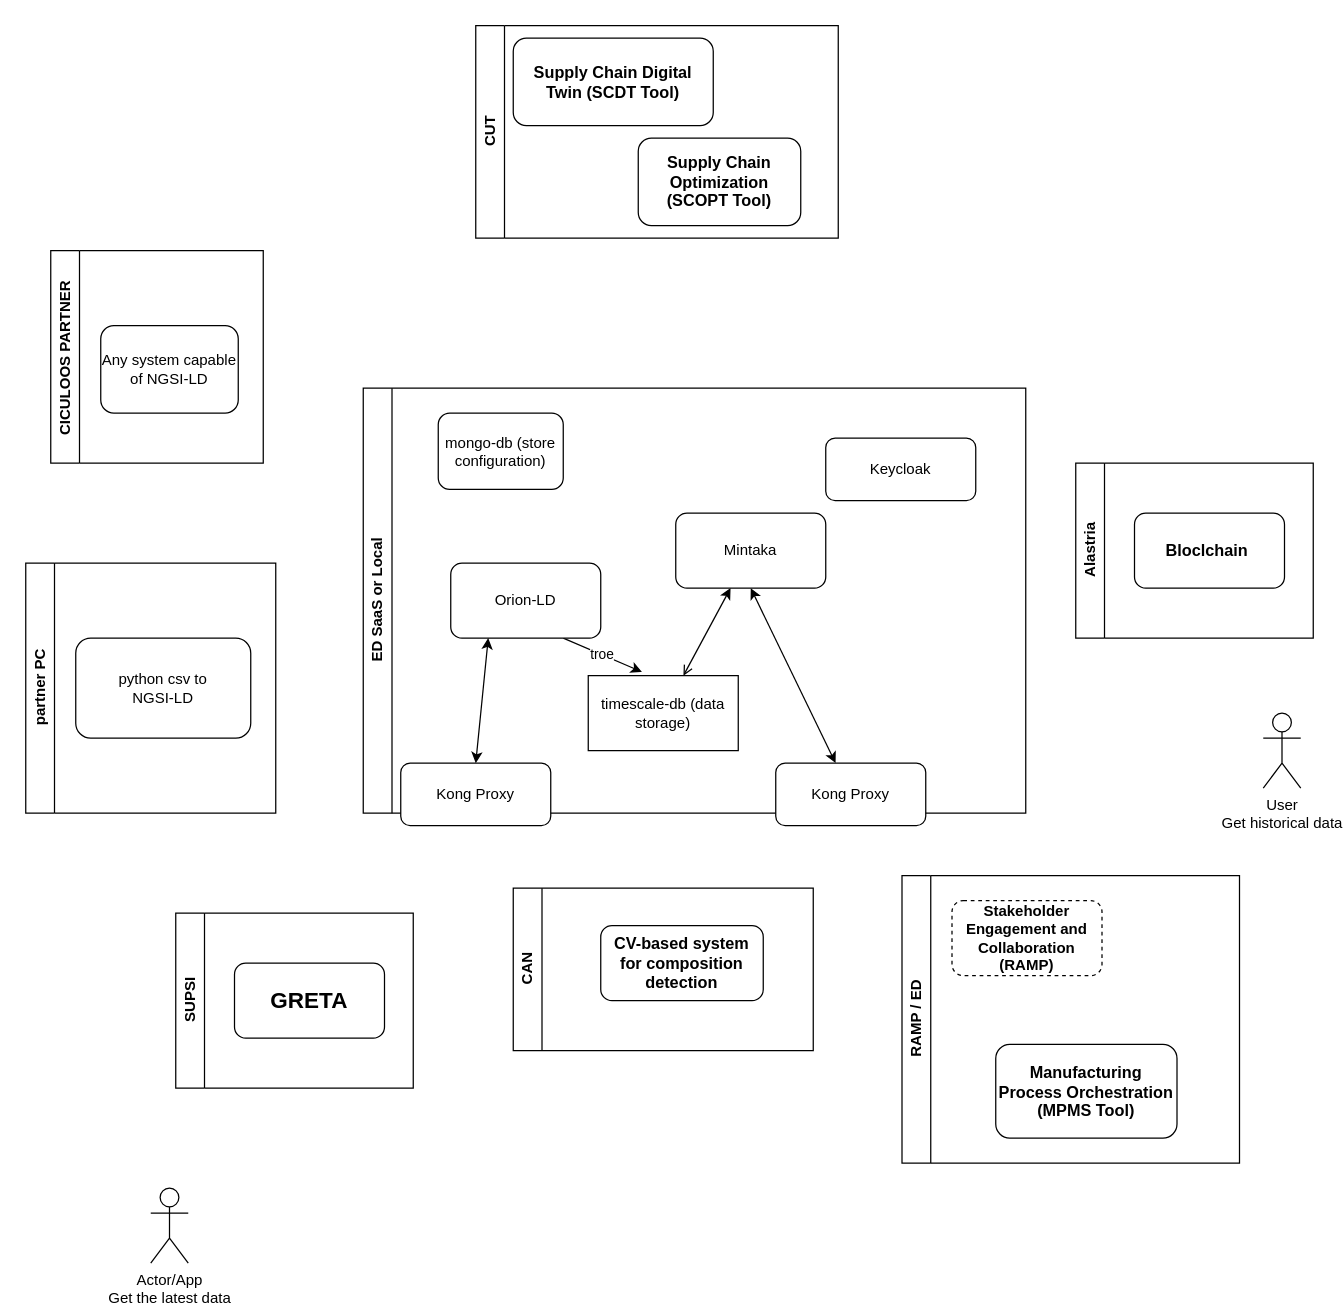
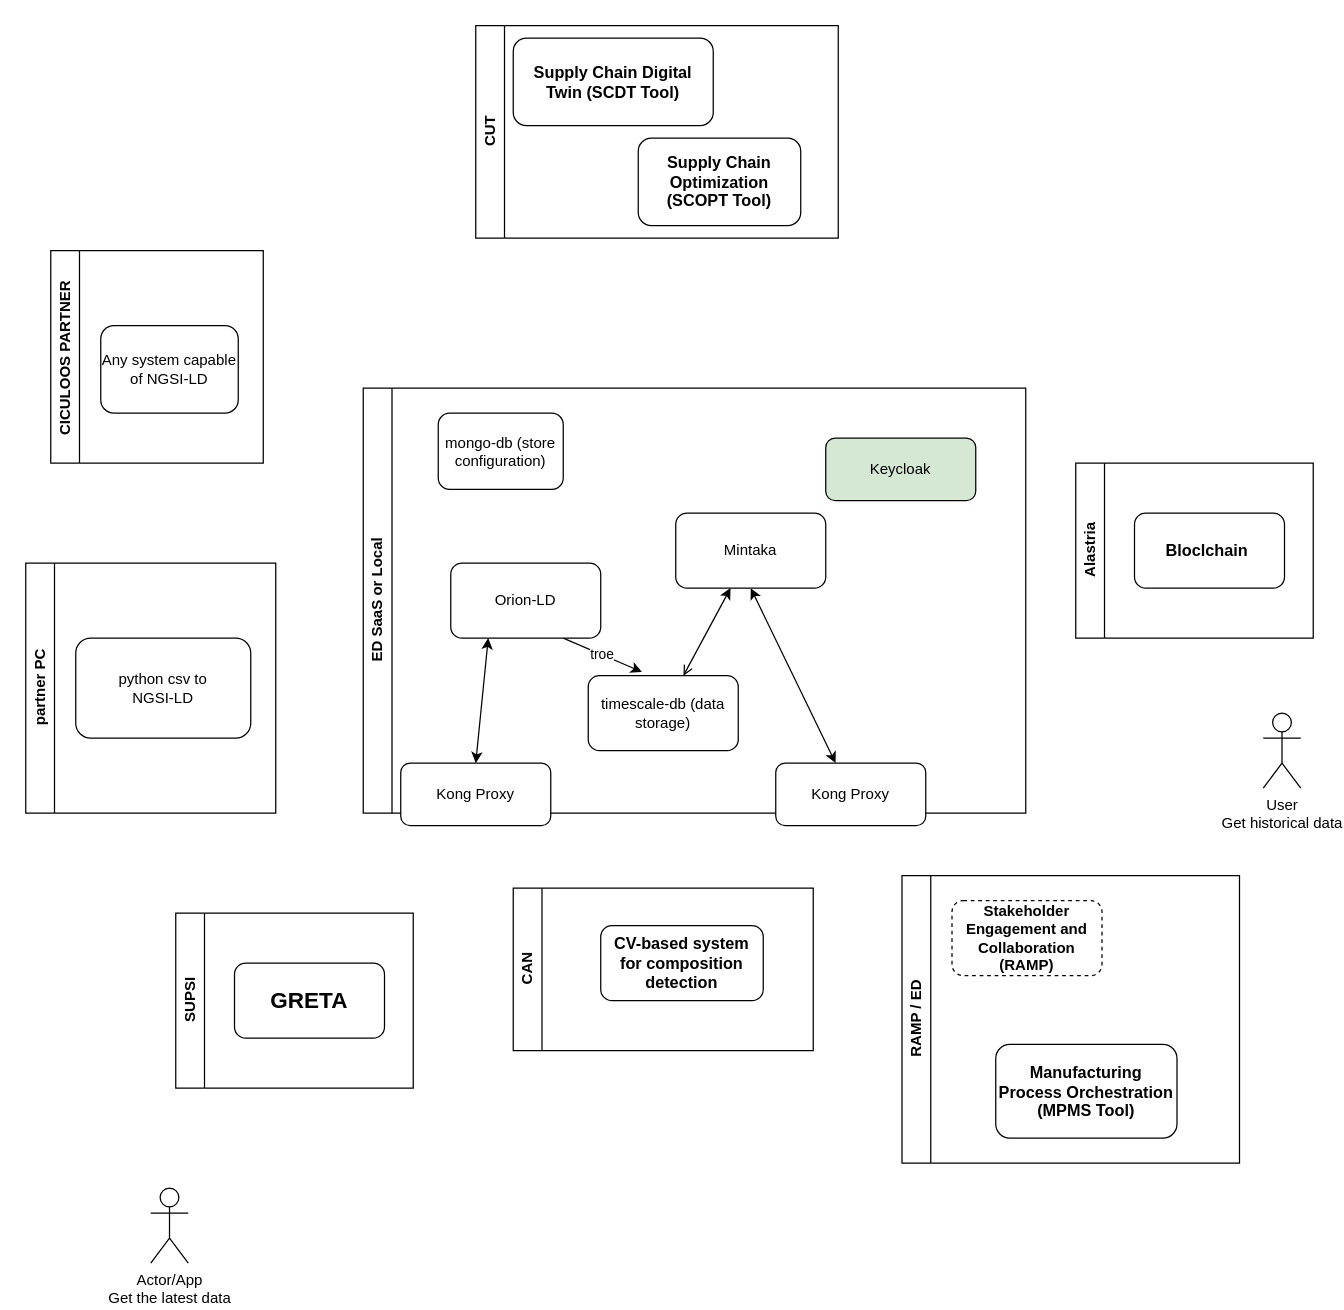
node "Keycloak": fillcolor #ffffff -> #d5e8d4
node "timescale-db (data storage)": shape rectangle -> rounded rectangle
